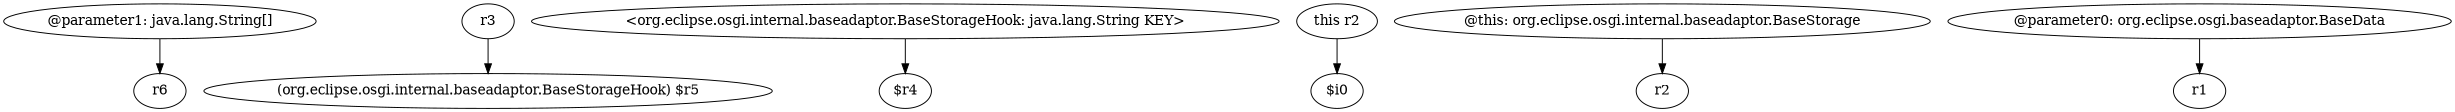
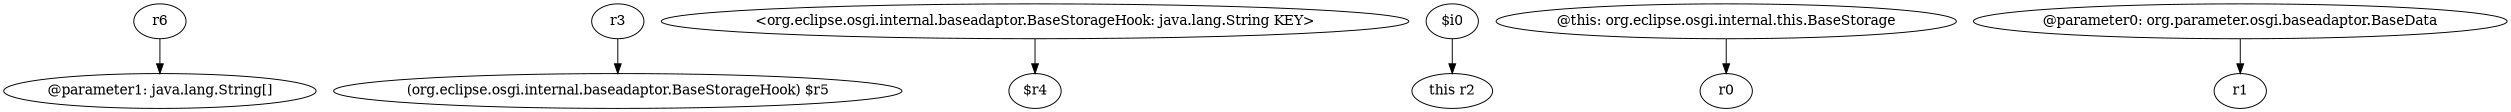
node "@this: org.eclipse.osgi.internal.baseadaptor.BaseStorage": label "@this: org.eclipse.osgi.internal.baseadaptor.BaseStorage" -> "@this: org.eclipse.osgi.internal.this.BaseStorage"
node "@parameter0: org.eclipse.osgi.baseadaptor.BaseData": label "@parameter0: org.eclipse.osgi.baseadaptor.BaseData" -> "@parameter0: org.parameter.osgi.baseadaptor.BaseData"
edge "@parameter1: java.lang.String[]" -> "r6": reversed
edge "this r2" -> "$i0": reversed
node "r2": label "r2" -> "r0"
